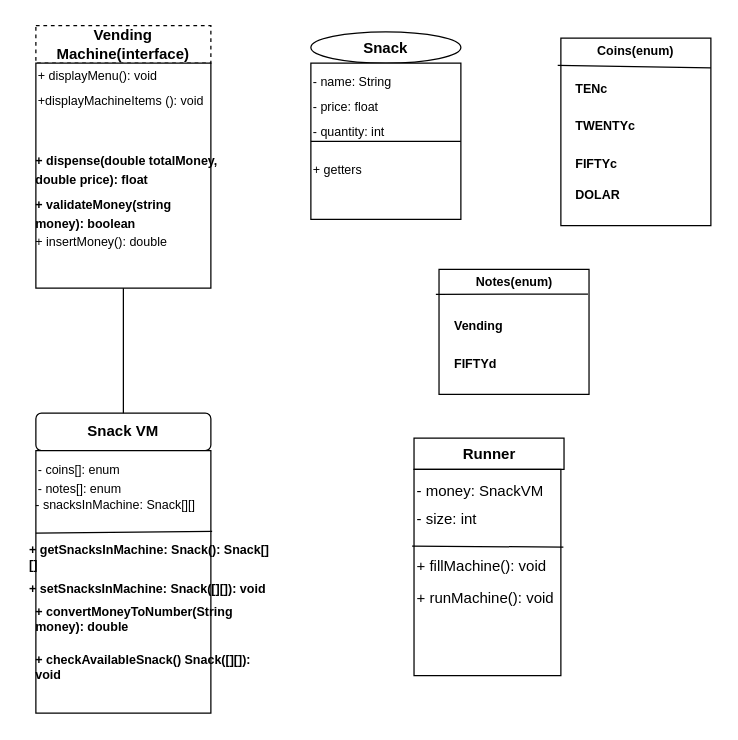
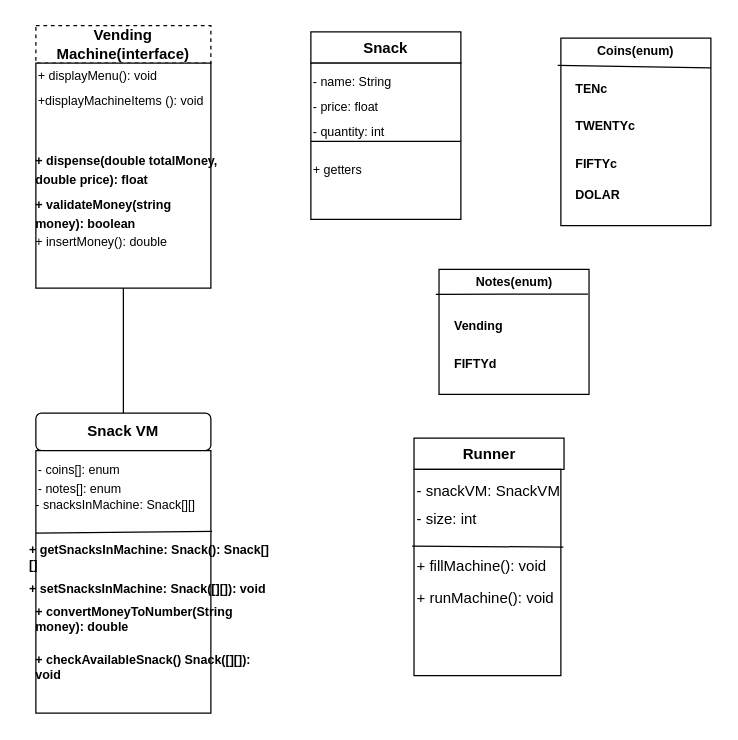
node "Snack": shape ellipse -> rectangle
node "- money: SnackVM": label "- money: SnackVM" -> "- snackVM: SnackVM"
